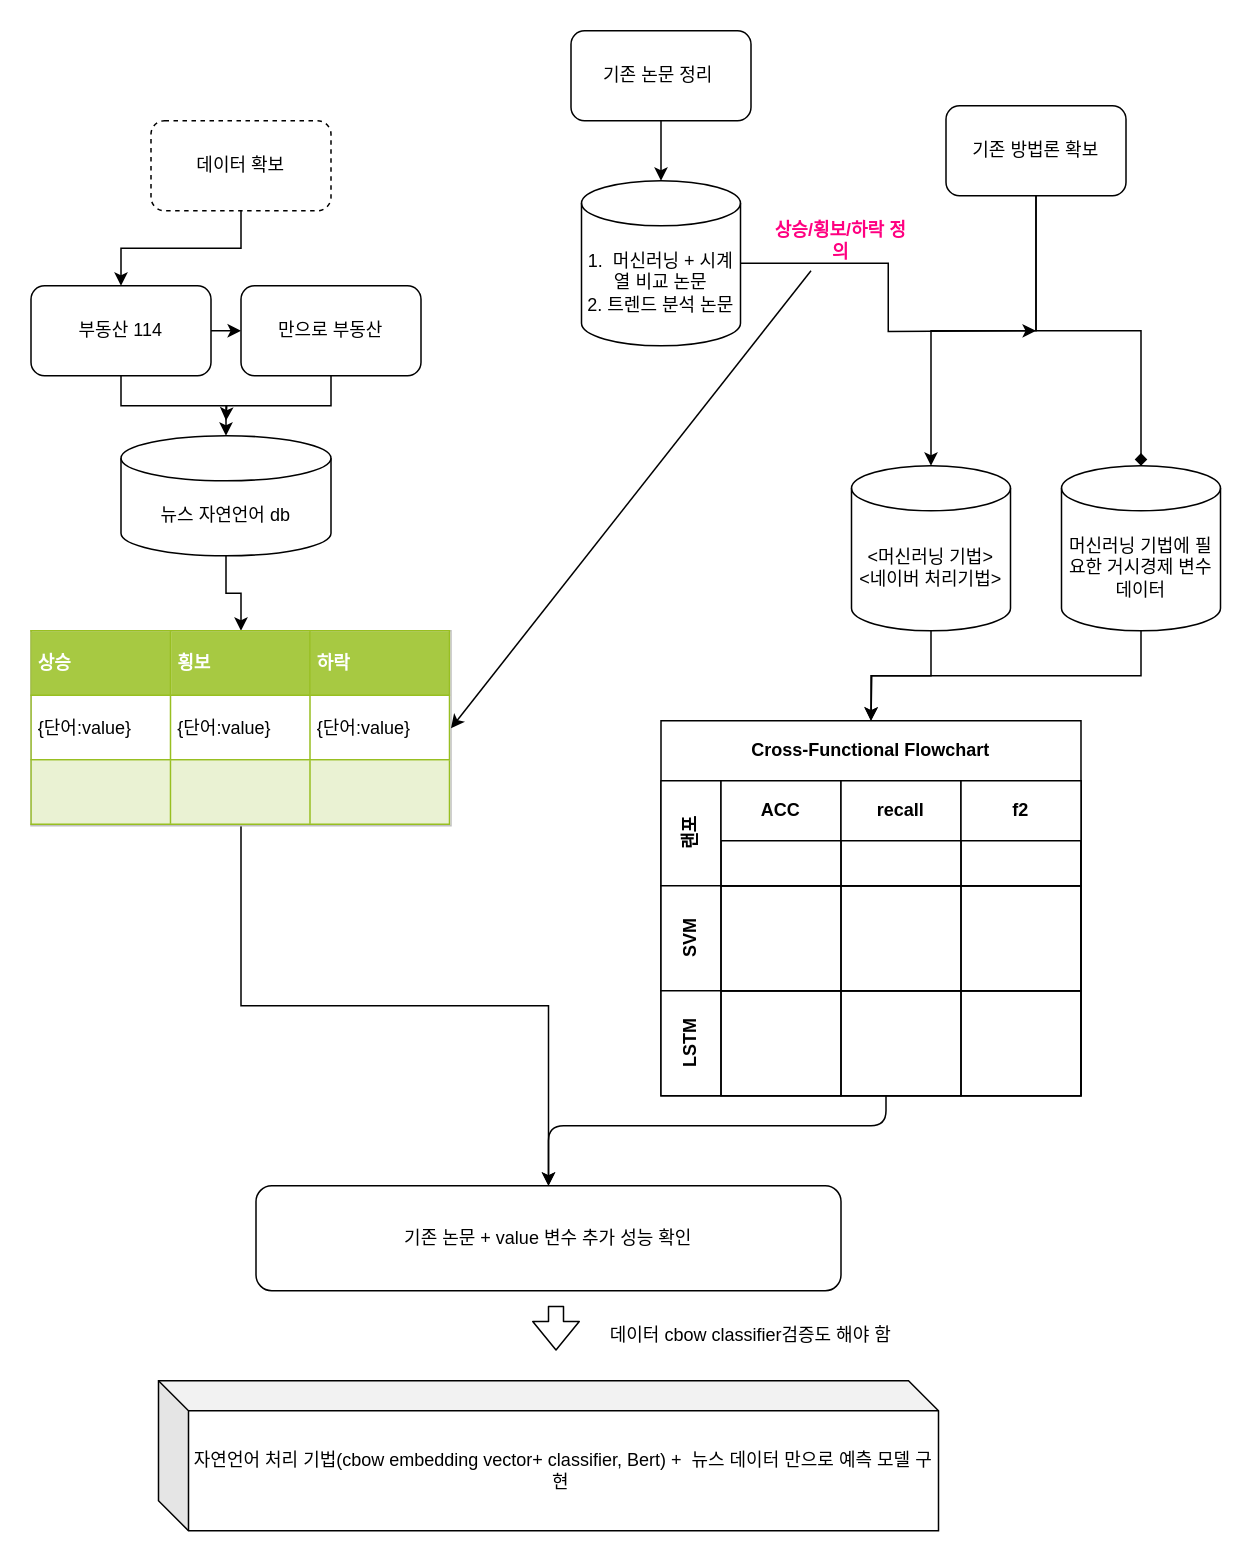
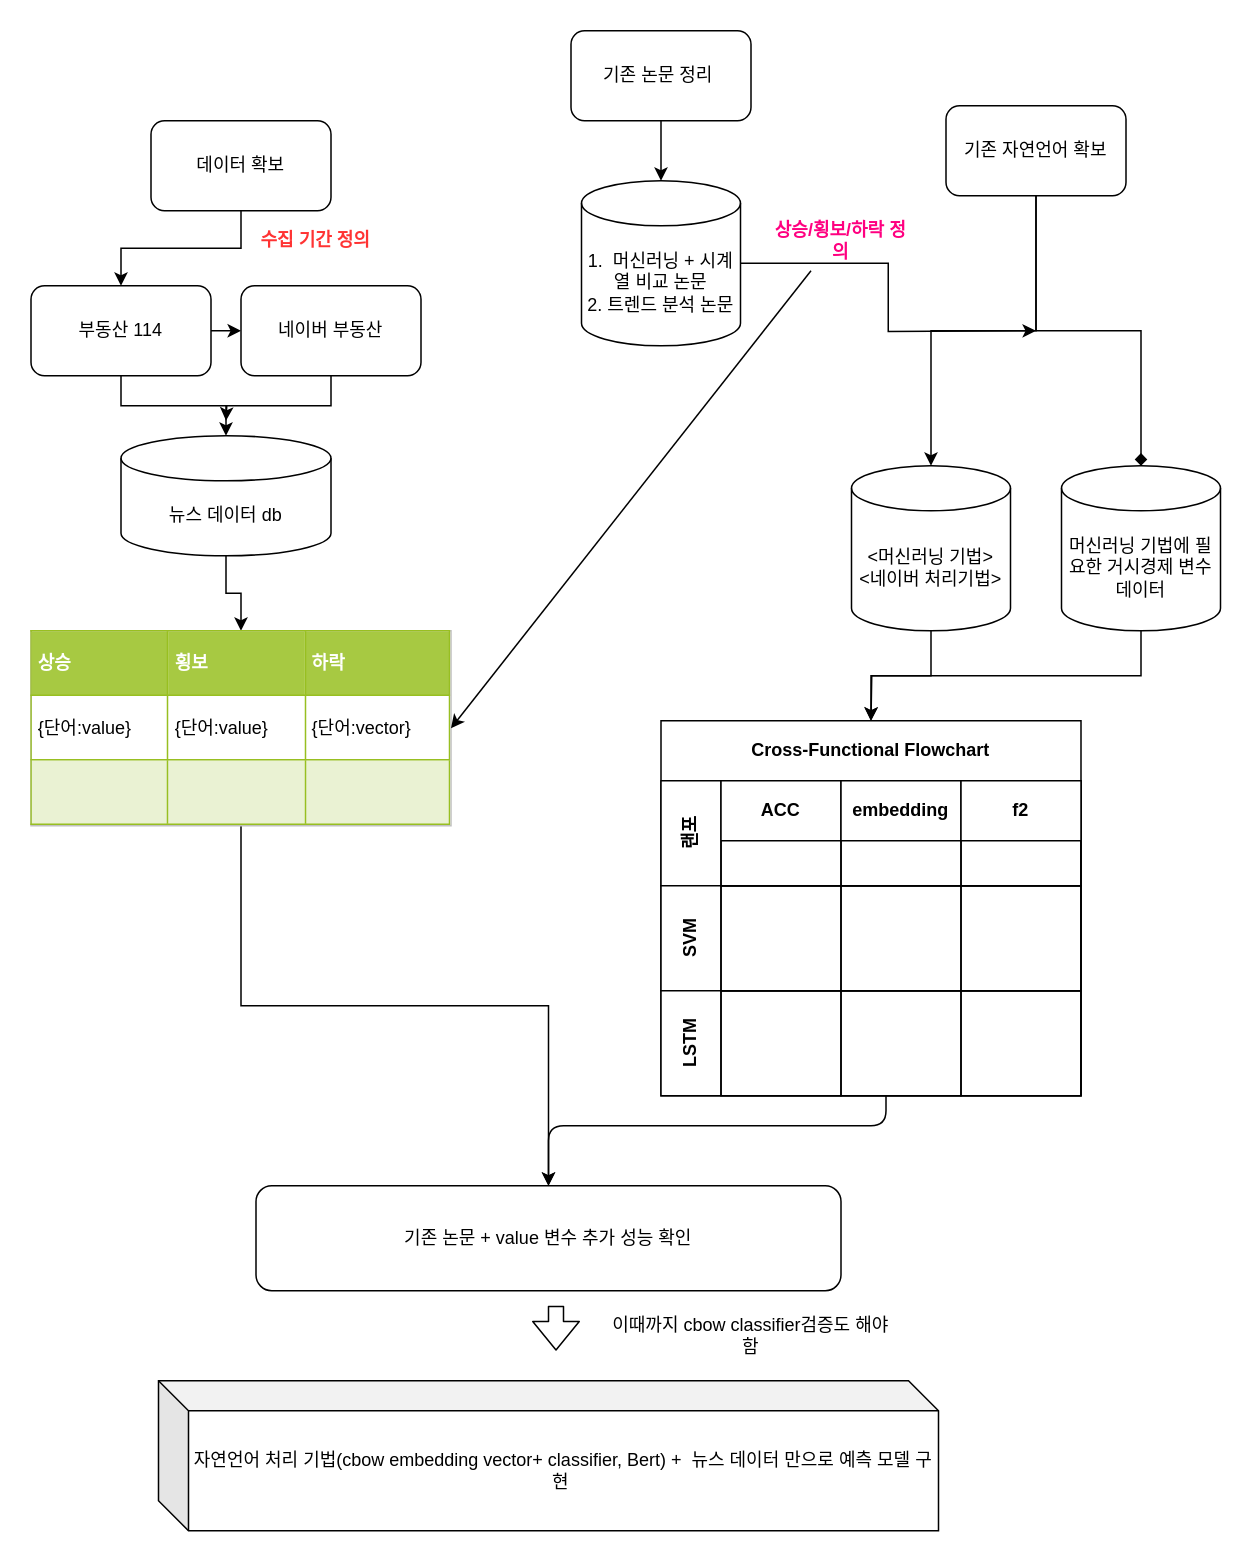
node "기존 방법론 확보": label "기존 방법론 확보" -> "기존 자연언어 확보"
node "데이터 확보": style dashed -> solid
node "수집 기간 정의": added
node "만으로 부동산": label "만으로 부동산" -> "네이버 부동산"
node "뉴스 자연언어 db": label "뉴스 자연언어 db" -> "뉴스 데이터 db"
node "상승횡보하락 {단어:value} {단어:value} {단어:value}": label "상승횡보하락 {단어:value} {단어:value} {단어:value}" -> "상승횡보하락 {단어:value} {단어:value} {단어:vector}"
node "recall": label "recall" -> "embedding"
node "데이터 cbow classifier검증도 해야 함": label "데이터 cbow classifier검증도 해야 함" -> "이때까지 cbow classifier검증도 해야 함"
